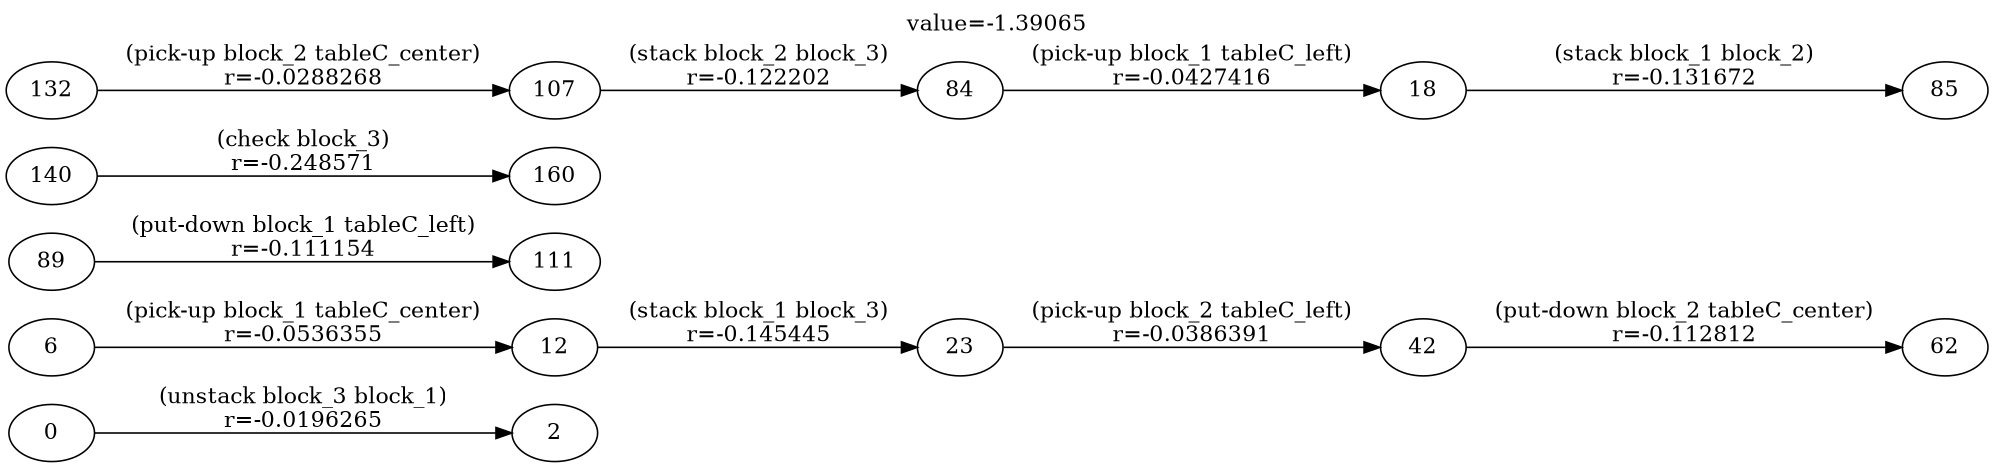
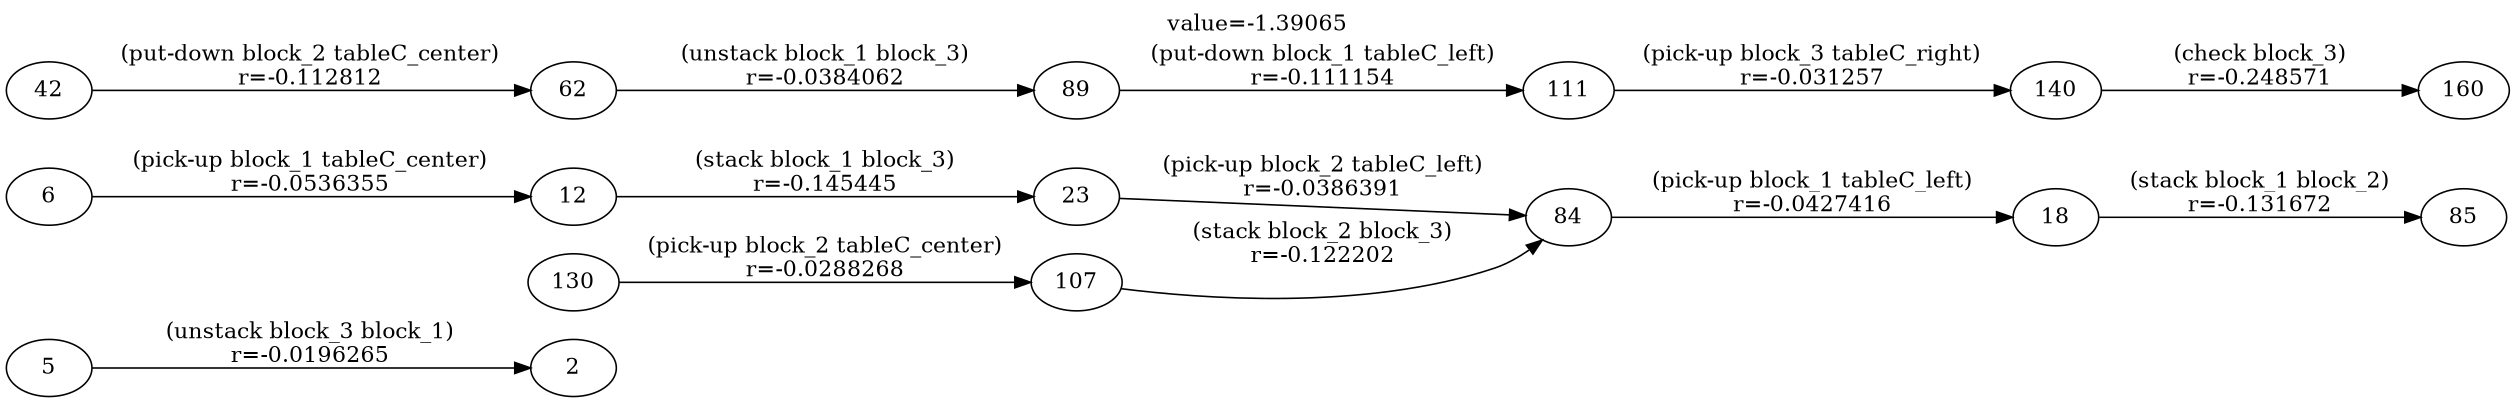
node "132": label "132" -> "130"
edge "62" -> "89": added, label "(unstack block_1 block_3) r=-0.0384062"
edge "111" -> "140": added, label "(pick-up block_3 tableC_right) r=-0.031257"
edge "23" -> "42": now "23" -> "84"
node "0": label "0" -> "5"
